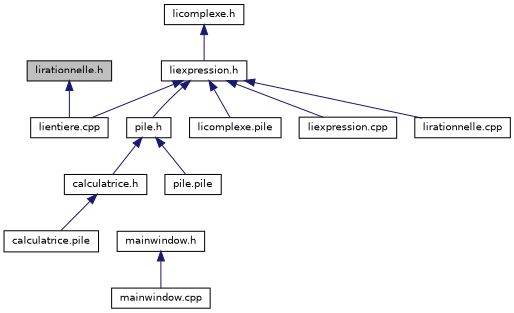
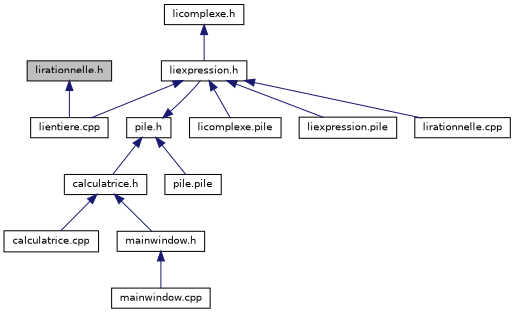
edge "pile.h" -> "liexpression.h": reversed
node "liexpression.cpp": label "liexpression.cpp" -> "liexpression.pile"
edge "mainwindow.h" -> "calculatrice.h": added
node "calculatrice.pile": label "calculatrice.pile" -> "calculatrice.cpp"
